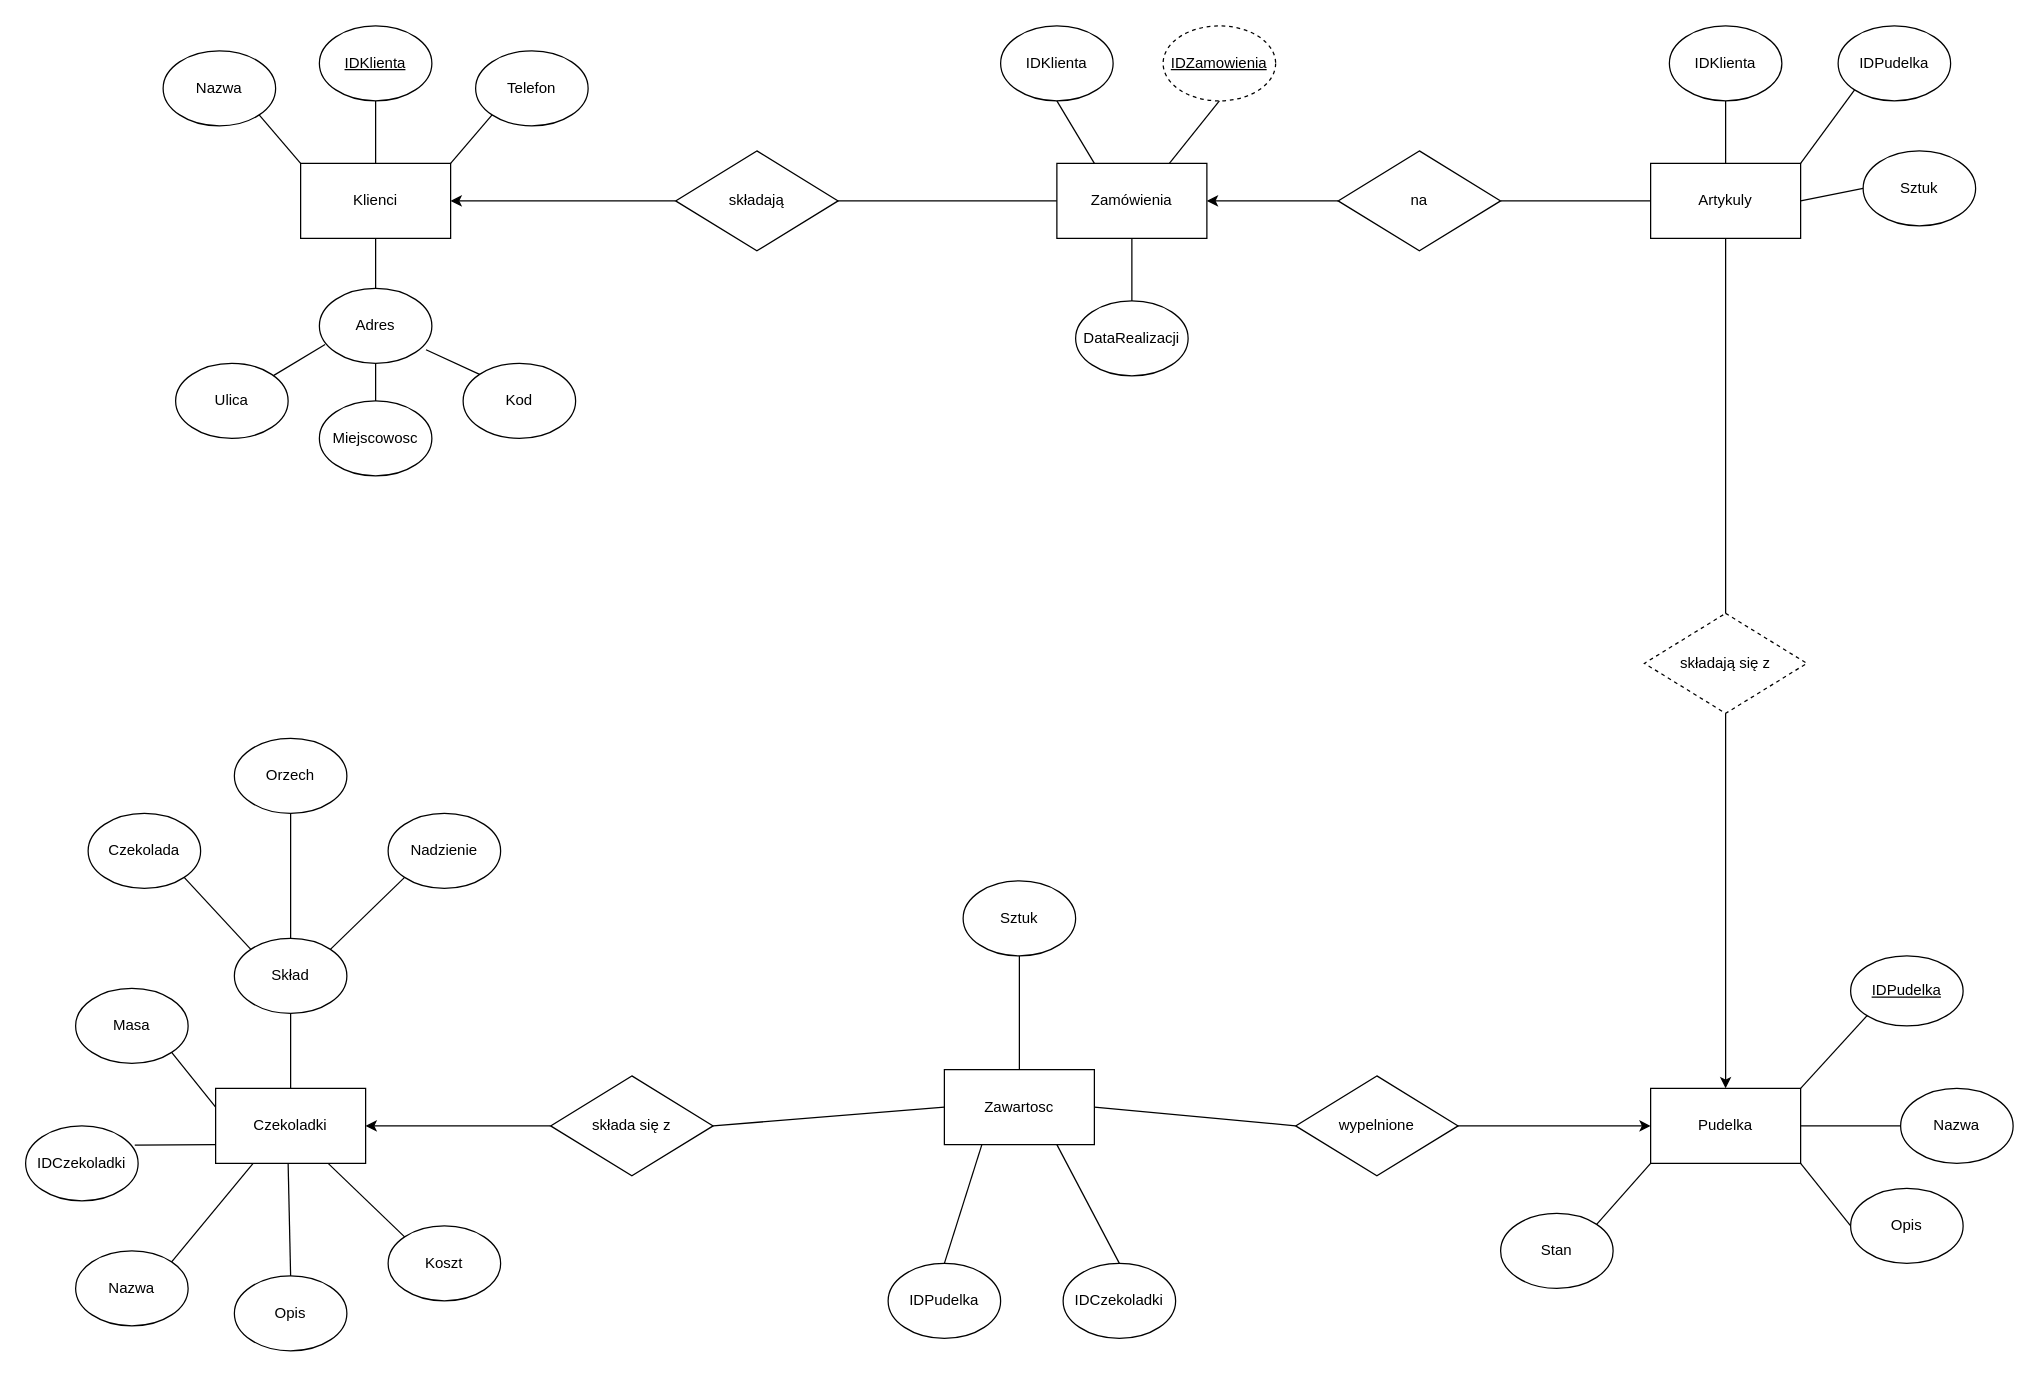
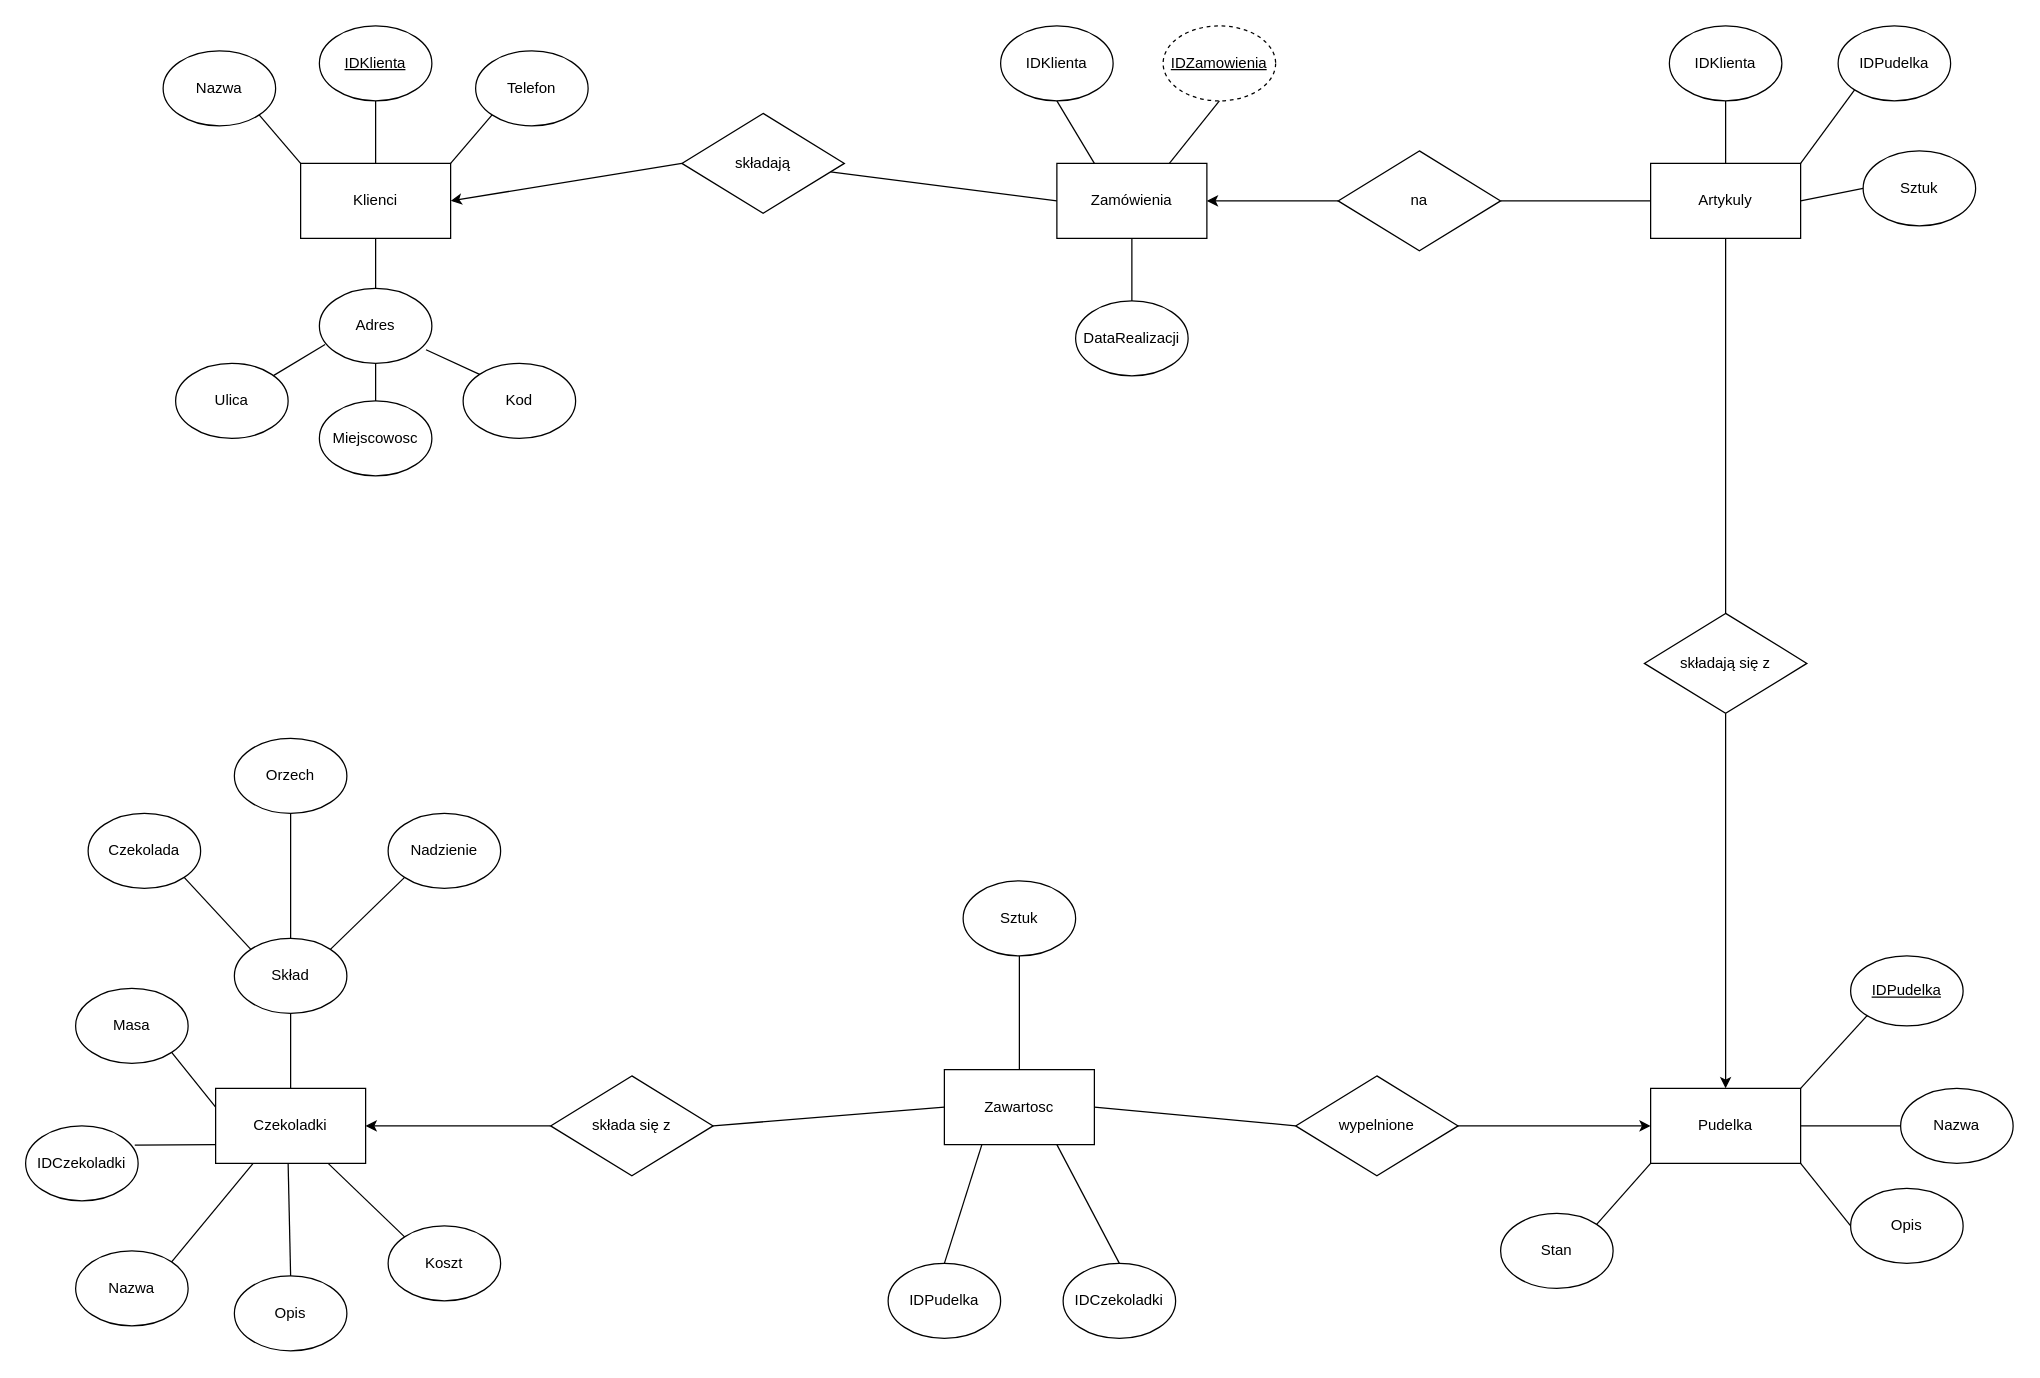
node "składają": moved (757, 201) -> (763, 163)
node "składają się z": style dashed -> solid
